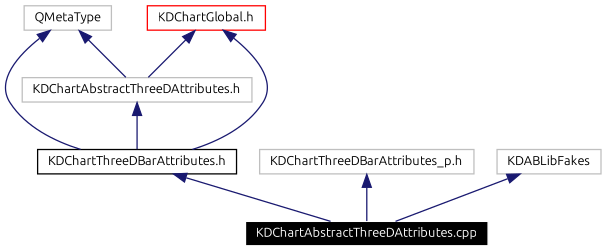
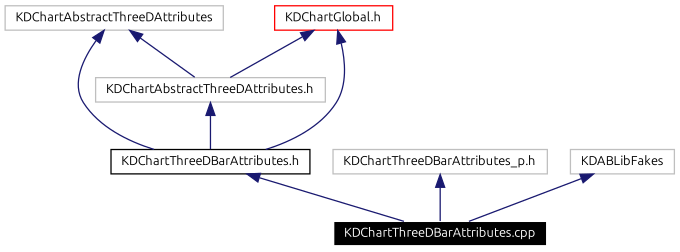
node "QMetaType": label "QMetaType" -> "KDChartAbstractThreeDAttributes"
node "KDChartAbstractThreeDAttributes.cpp": label "KDChartAbstractThreeDAttributes.cpp" -> "KDChartThreeDBarAttributes.cpp"
